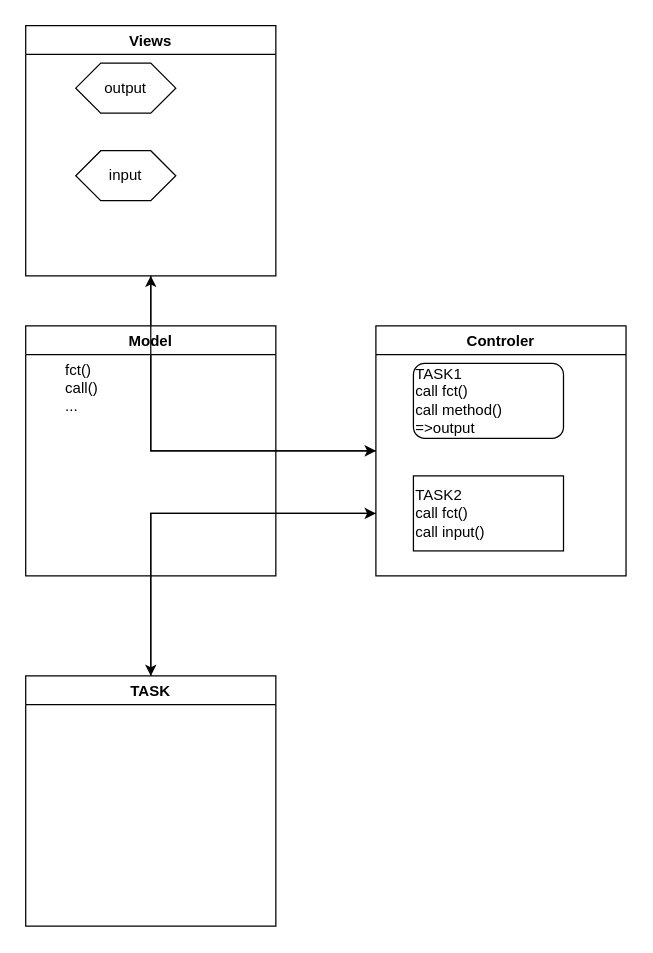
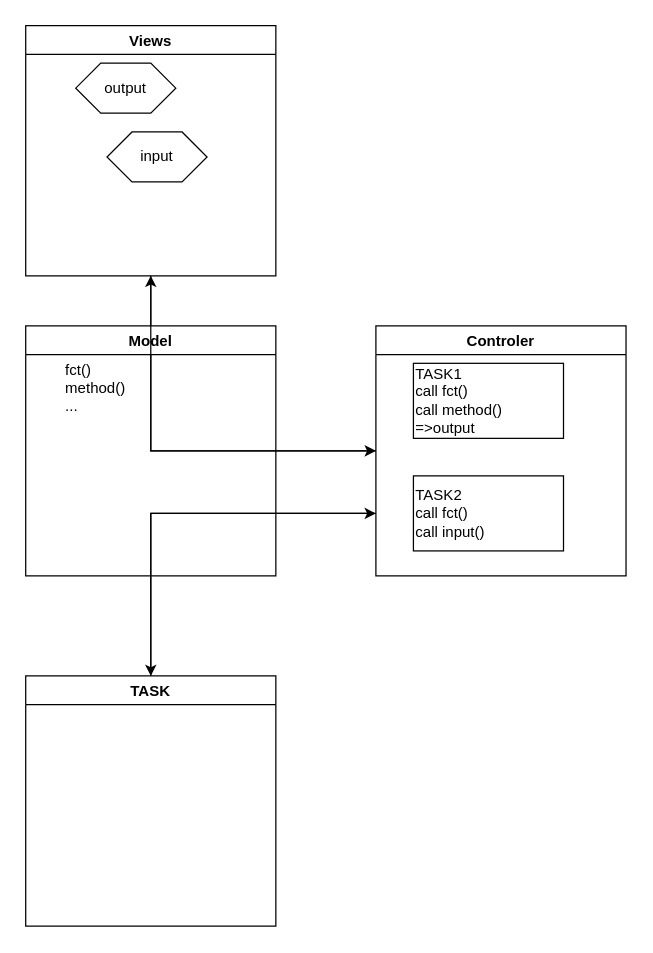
node "input": moved (126, 176) -> (157, 157)
node "fct() call() ...": label "fct() call() ..." -> "fct() method() ..."
node "TASK1 call fct() call method() =>output": shape rounded rectangle -> rectangle
